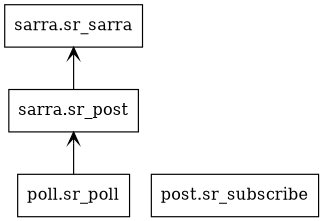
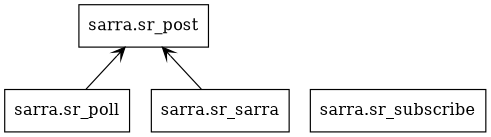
edge "sarra.sr_post" -> "sarra.sr_sarra": reversed
node "poll.sr_poll": label "poll.sr_poll" -> "sarra.sr_poll"
node "post.sr_subscribe": label "post.sr_subscribe" -> "sarra.sr_subscribe"
